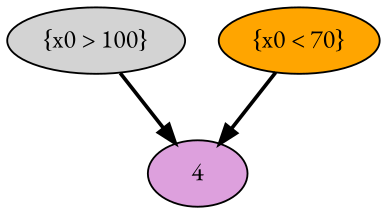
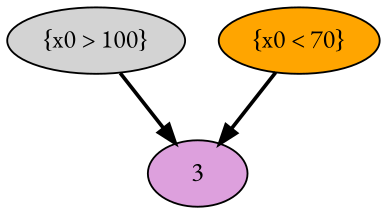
node "4": label "4" -> "3"
